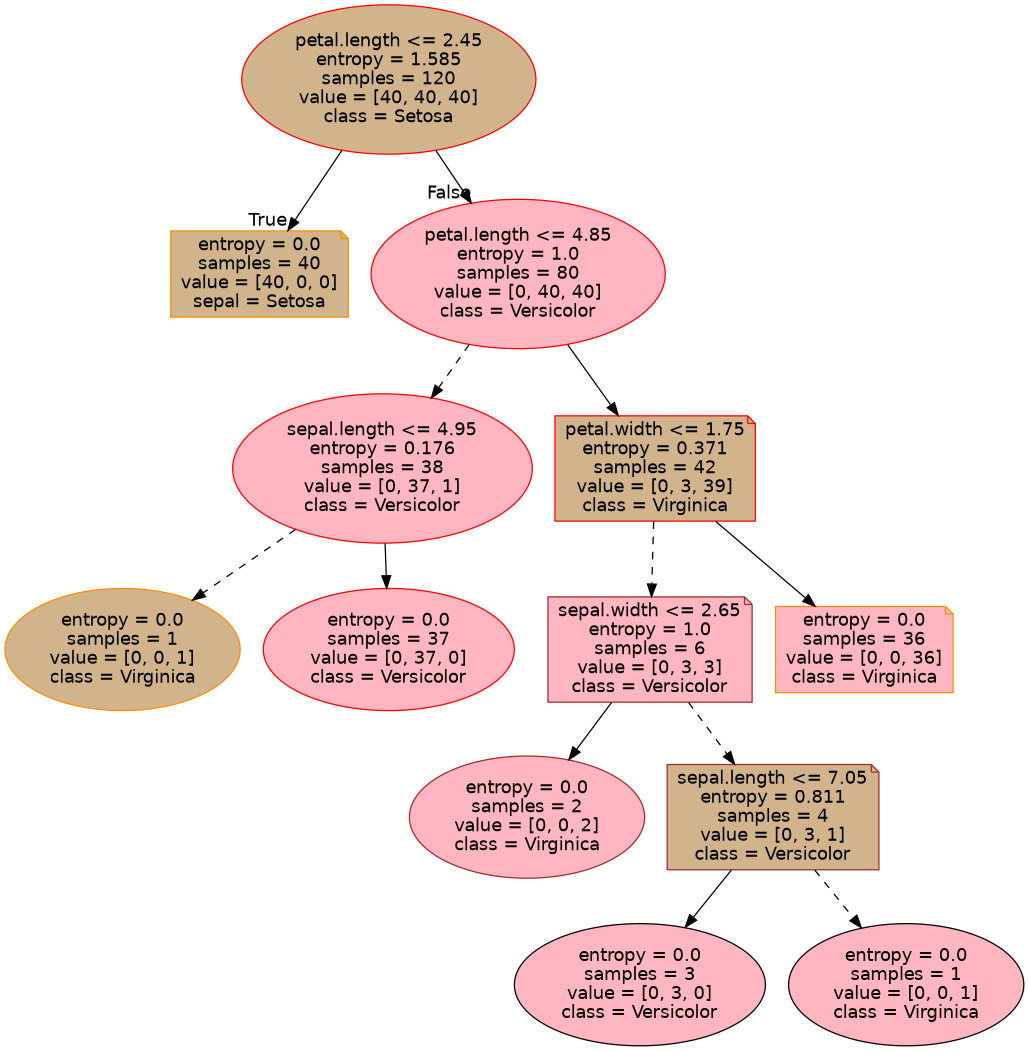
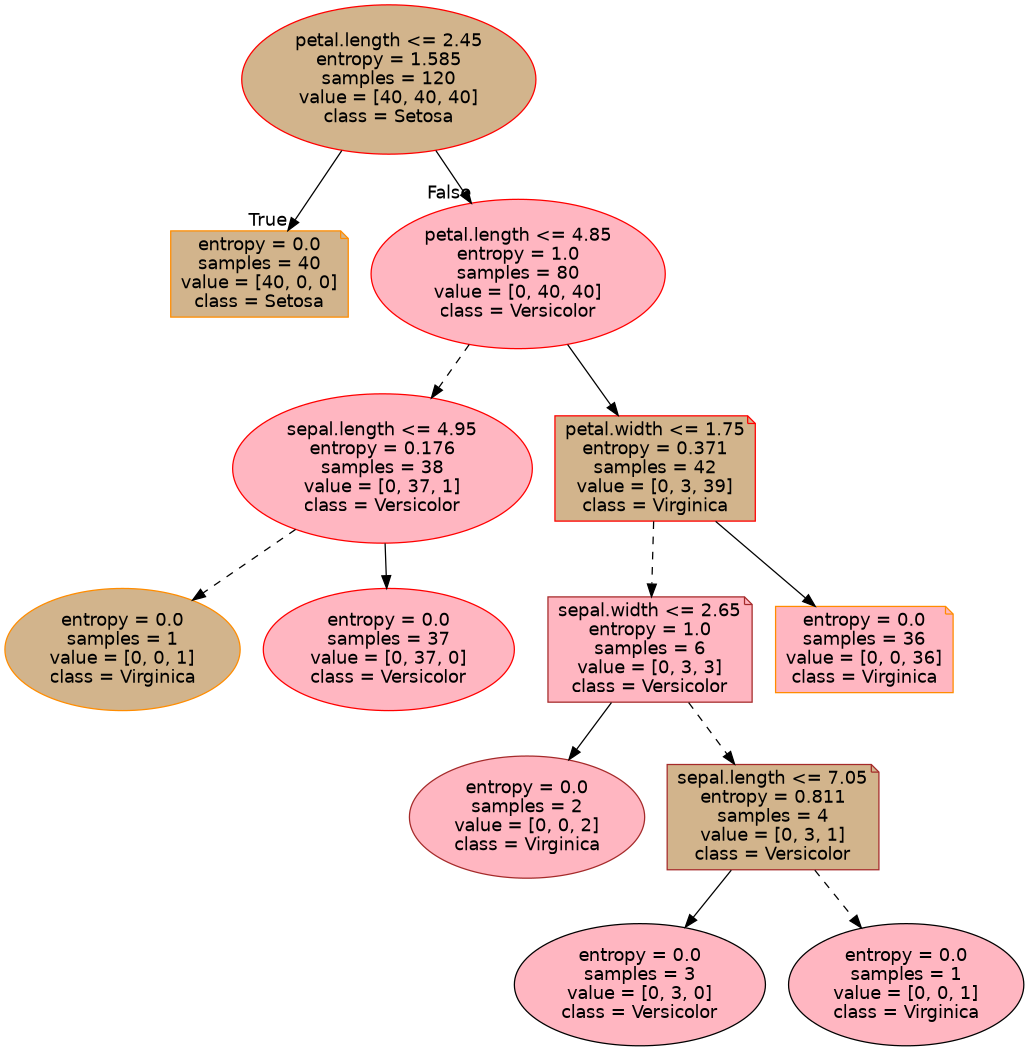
node "entropy = 0.0 samples = 40 value = [40, 0, 0] sepal = Setosa": label "entropy = 0.0 samples = 40 value = [40, 0, 0] sepal = Setosa" -> "entropy = 0.0 samples = 40 value = [40, 0, 0] class = Setosa"
